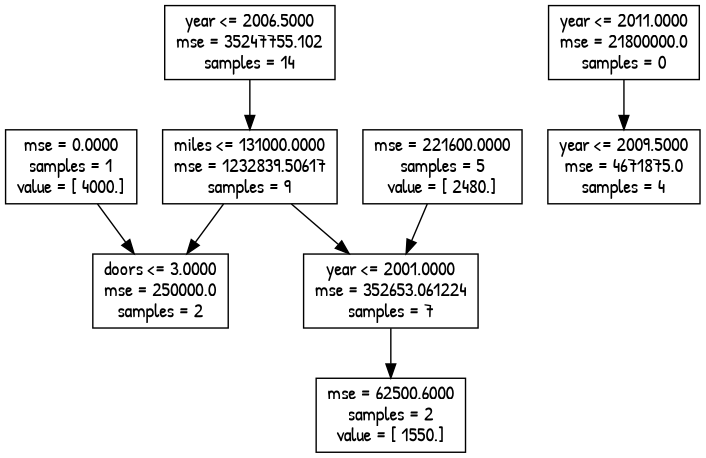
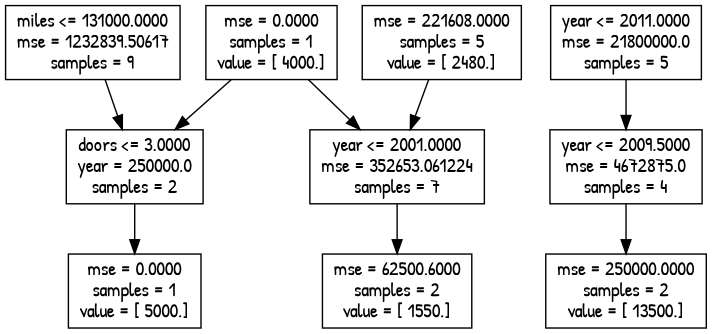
node "year <= 2006.5000 mse = 35247755.102 samples = 14": removed
node "year <= 2011.0000 mse = 21800000.0 samples = 0": label "year <= 2011.0000 mse = 21800000.0 samples = 0" -> "year <= 2011.0000 mse = 21800000.0 samples = 5"
node "mse = 221600.0000 samples = 5 value = [ 2480.]": label "mse = 221600.0000 samples = 5 value = [ 2480.]" -> "mse = 221608.0000 samples = 5 value = [ 2480.]"
node "year <= 2009.5000 mse = 4671875.0 samples = 4": label "year <= 2009.5000 mse = 4671875.0 samples = 4" -> "year <= 2009.5000 mse = 4672875.0 samples = 4"
edge "miles <= 131000.0000 mse = 1232839.50617 samples = 9" -> "year <= 2001.0000 mse = 352653.061224 samples = 7": now "mse = 0.0000 samples = 1 value = [ 4000.]" -> "year <= 2001.0000 mse = 352653.061224 samples = 7"
node "mse = 0.0000 samples = 1 value = [ 5000.]": added
node "doors <= 3.0000 mse = 250000.0 samples = 2": label "doors <= 3.0000 mse = 250000.0 samples = 2" -> "doors <= 3.0000 year = 250000.0 samples = 2"
node "mse = 250000.0000 samples = 2 value = [ 13500.]": added
